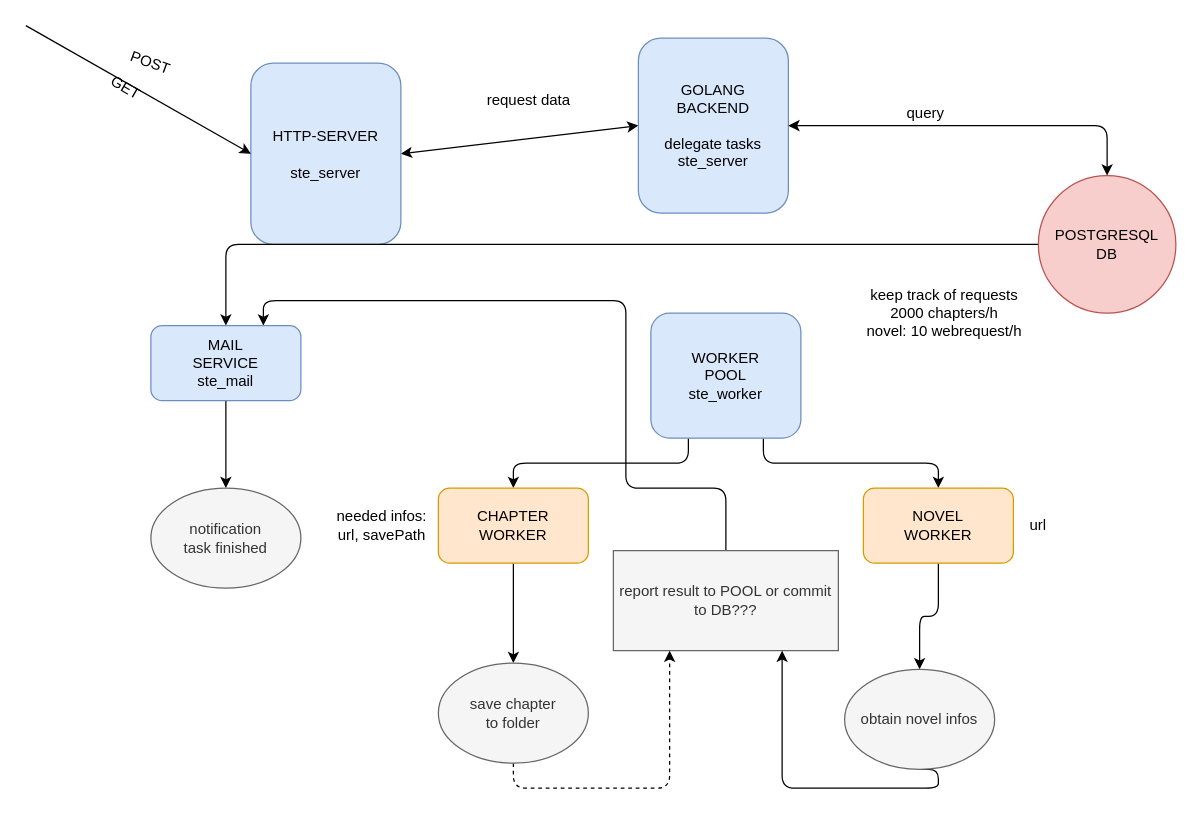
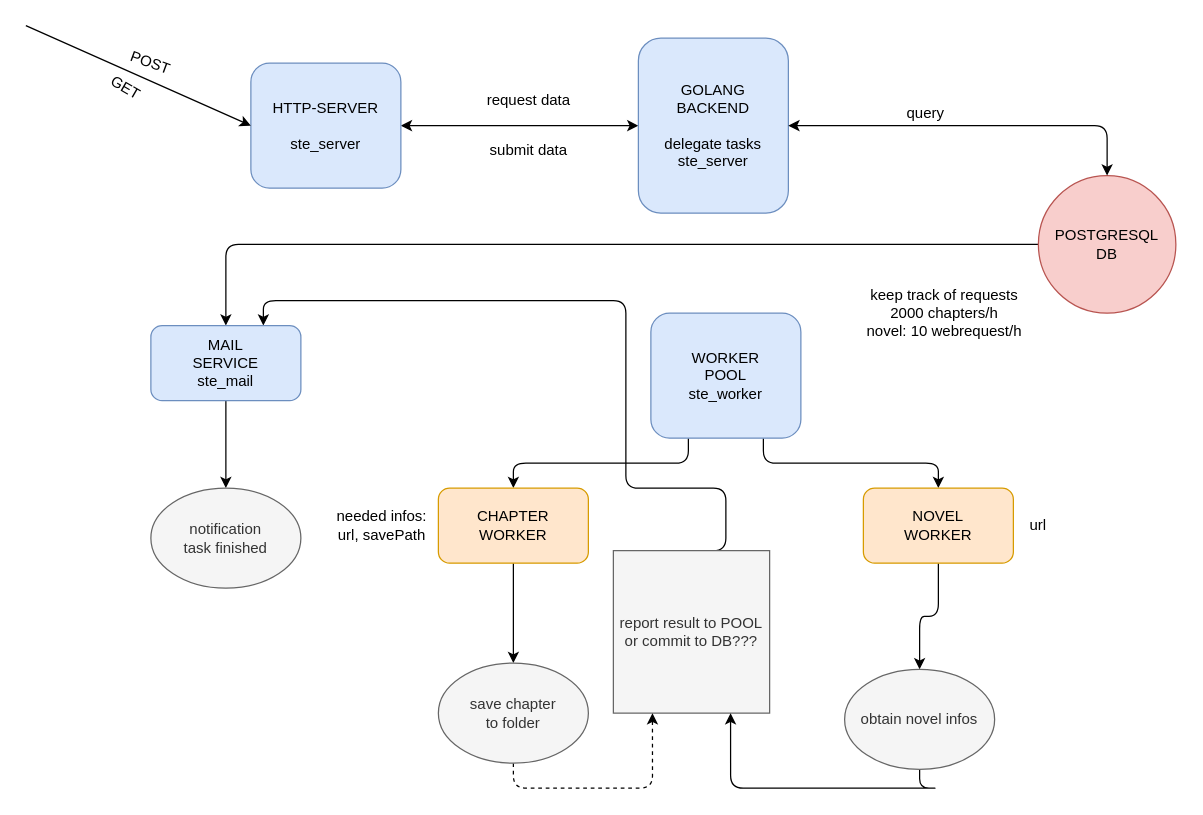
node "submit data": added
node "HTTP-SERVER ste_server": size 150x181 -> 150x125
node "report result to POOL or commit to DB???": size 225x100 -> 156x163
